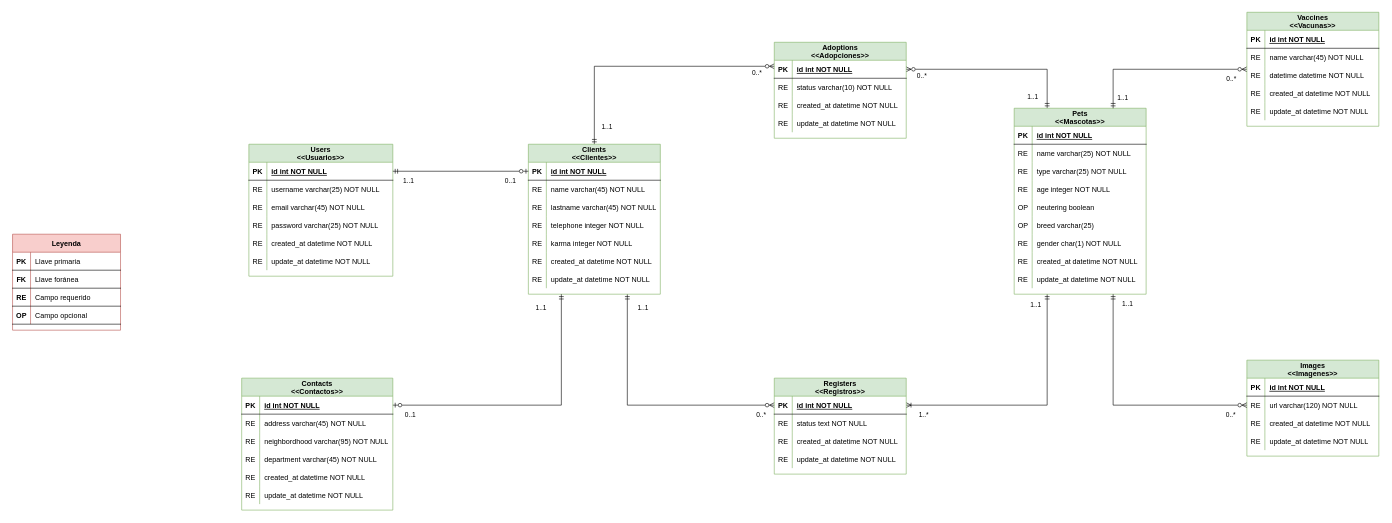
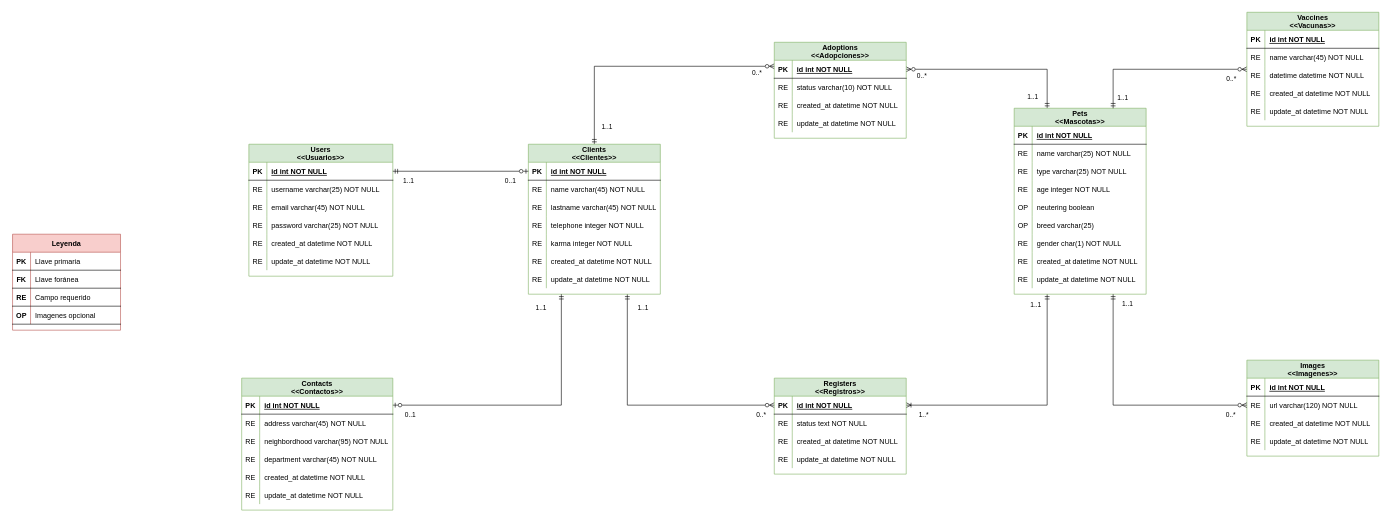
node "Campo opcional": label "Campo opcional" -> "Imagenes opcional"
